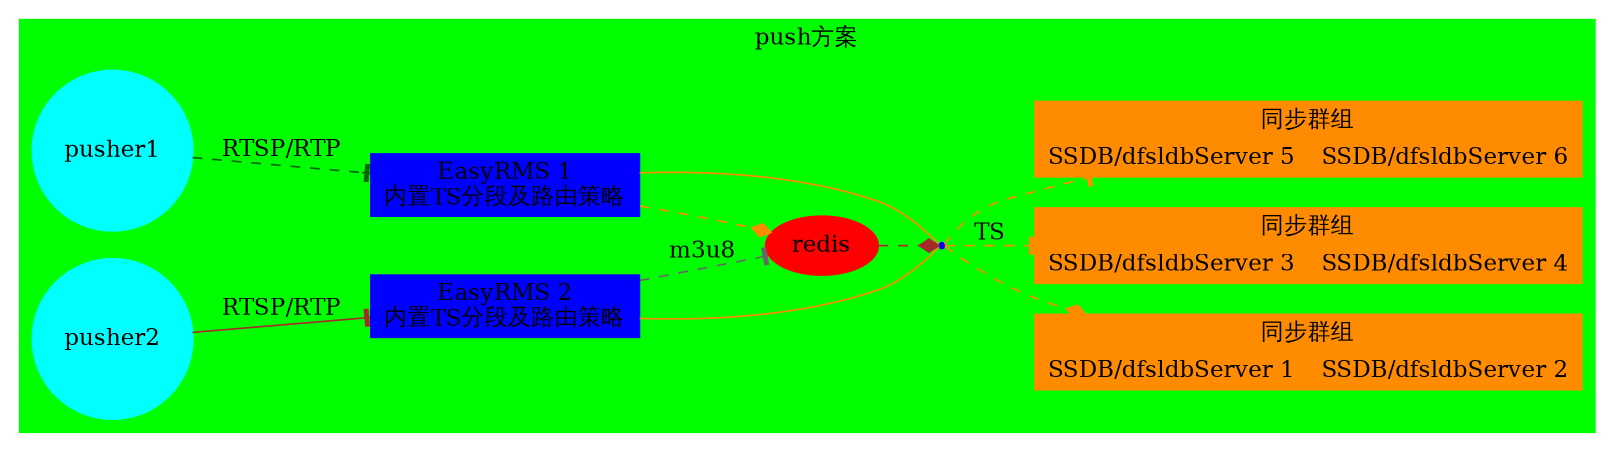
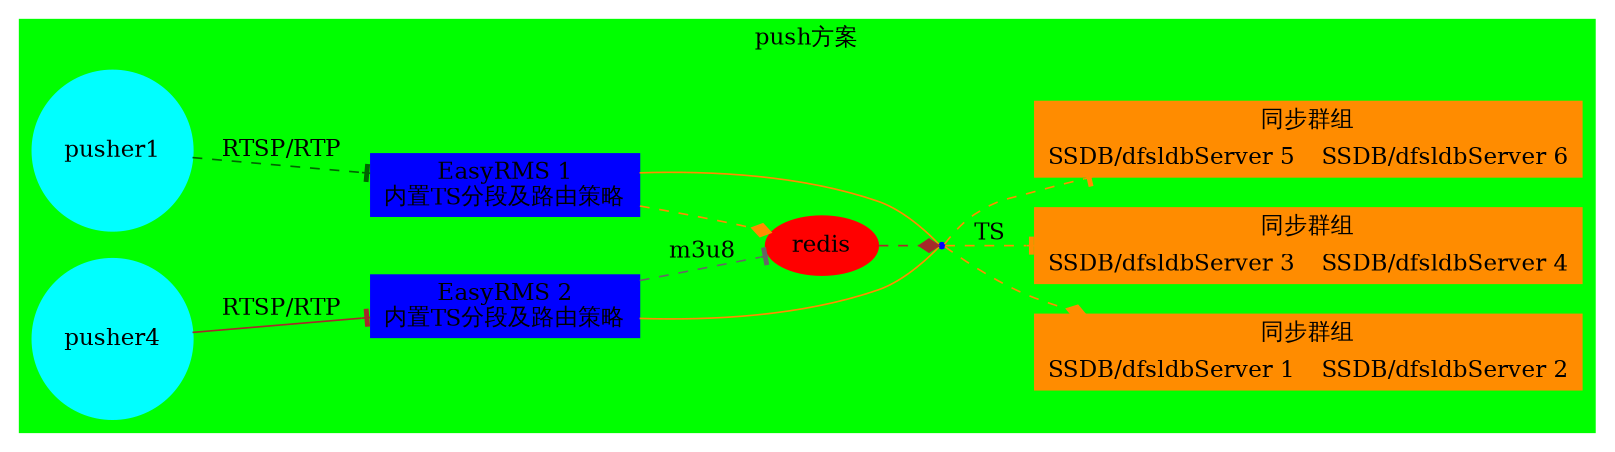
node "pusher2": label "pusher2" -> "pusher4"
